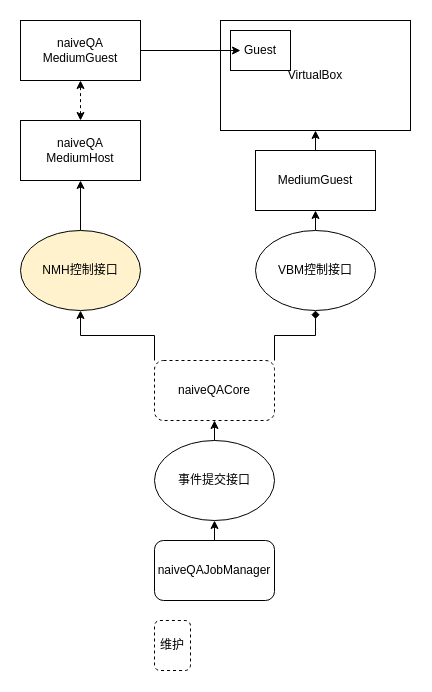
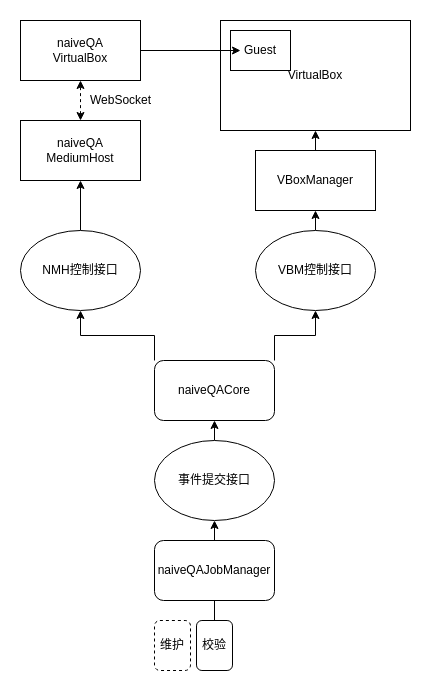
node "naiveQA MediumGuest": label "naiveQA MediumGuest" -> "naiveQA VirtualBox"
node "WebSocket": added
node "MediumGuest": label "MediumGuest" -> "VBoxManager"
node "NMH控制接口": fillcolor #fff2cc -> #ffffff
edge "naiveQACore" -> "VBM控制接口": arrowhead diamond -> classic
node "naiveQACore": style dashed -> solid
edge "naiveQAJobManager" -- "校验": added
node "校验": added
